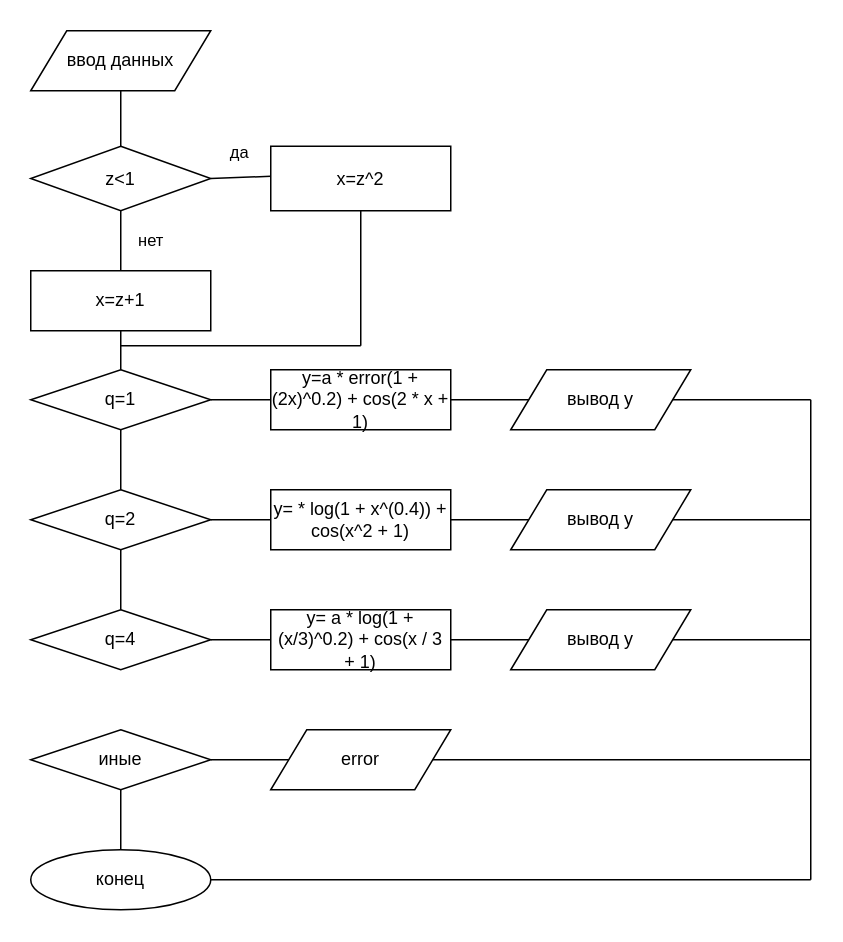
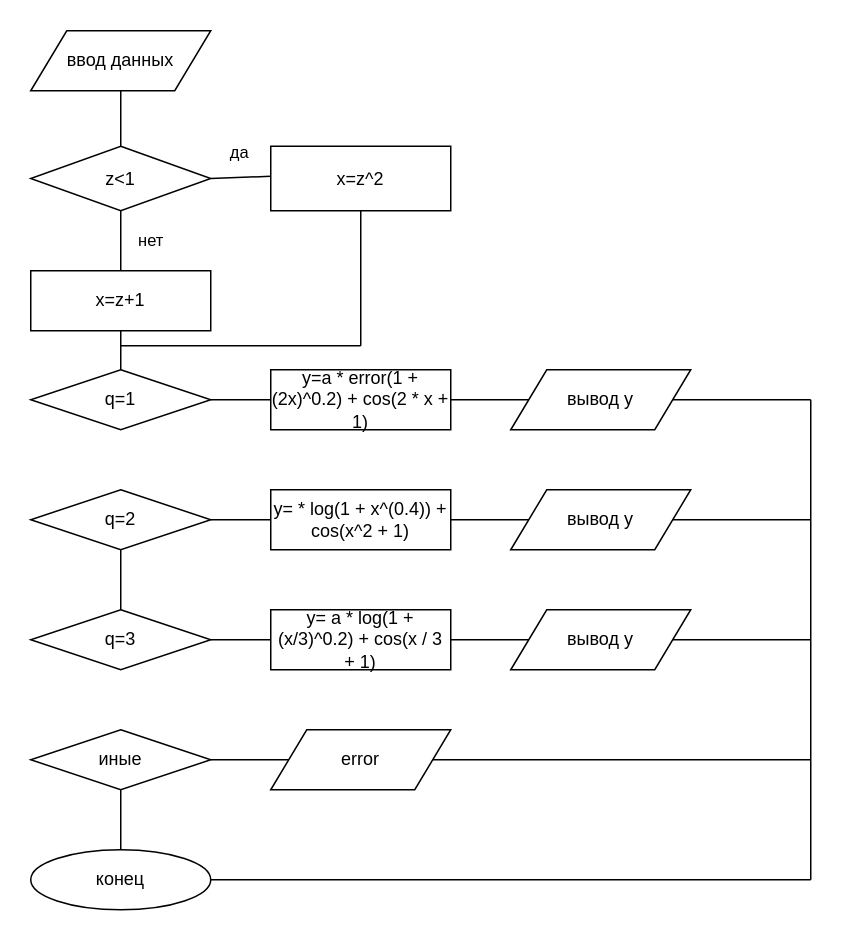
edge "q=1" -- "q=2": removed
node "q=4": label "q=4" -> "q=3"
